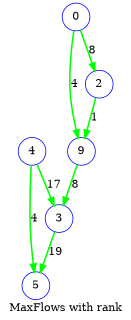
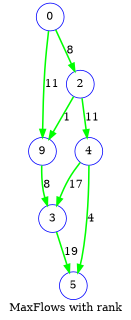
edge "0" -> "9": label "4" -> "11"
edge "2" -> "4": added, label "11"
